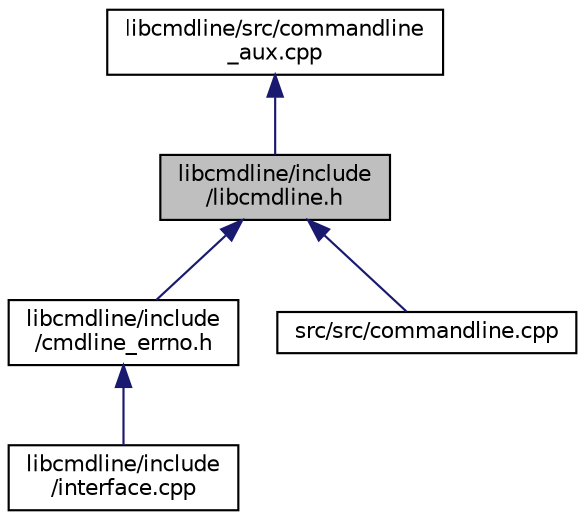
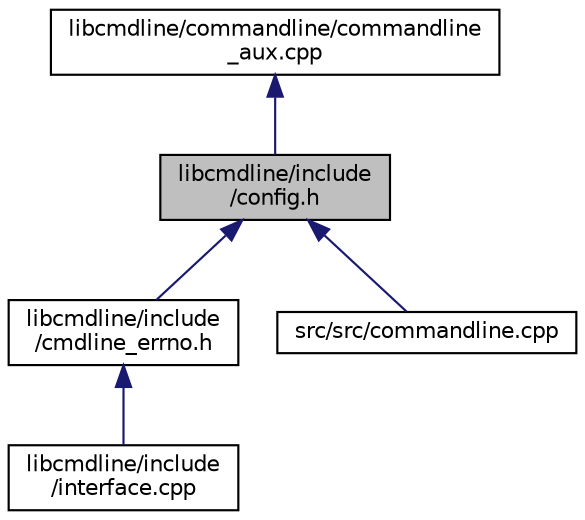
node "libcmdline/src/commandline _aux.cpp": label "libcmdline/src/commandline _aux.cpp" -> "libcmdline/commandline/commandline _aux.cpp"
node "libcmdline/include /libcmdline.h": label "libcmdline/include /libcmdline.h" -> "libcmdline/include /config.h"
